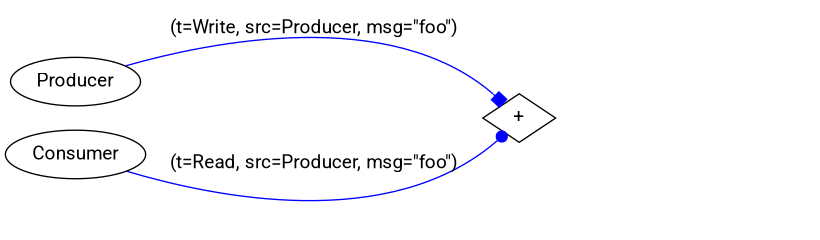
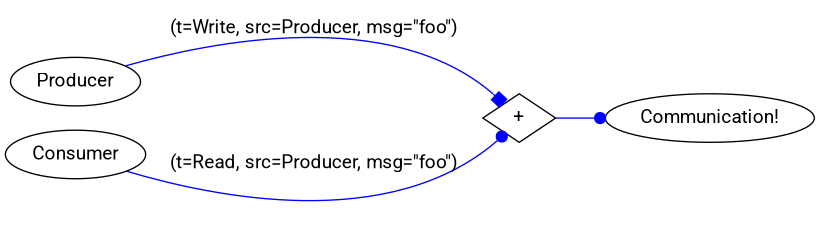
node "Communication!": added
